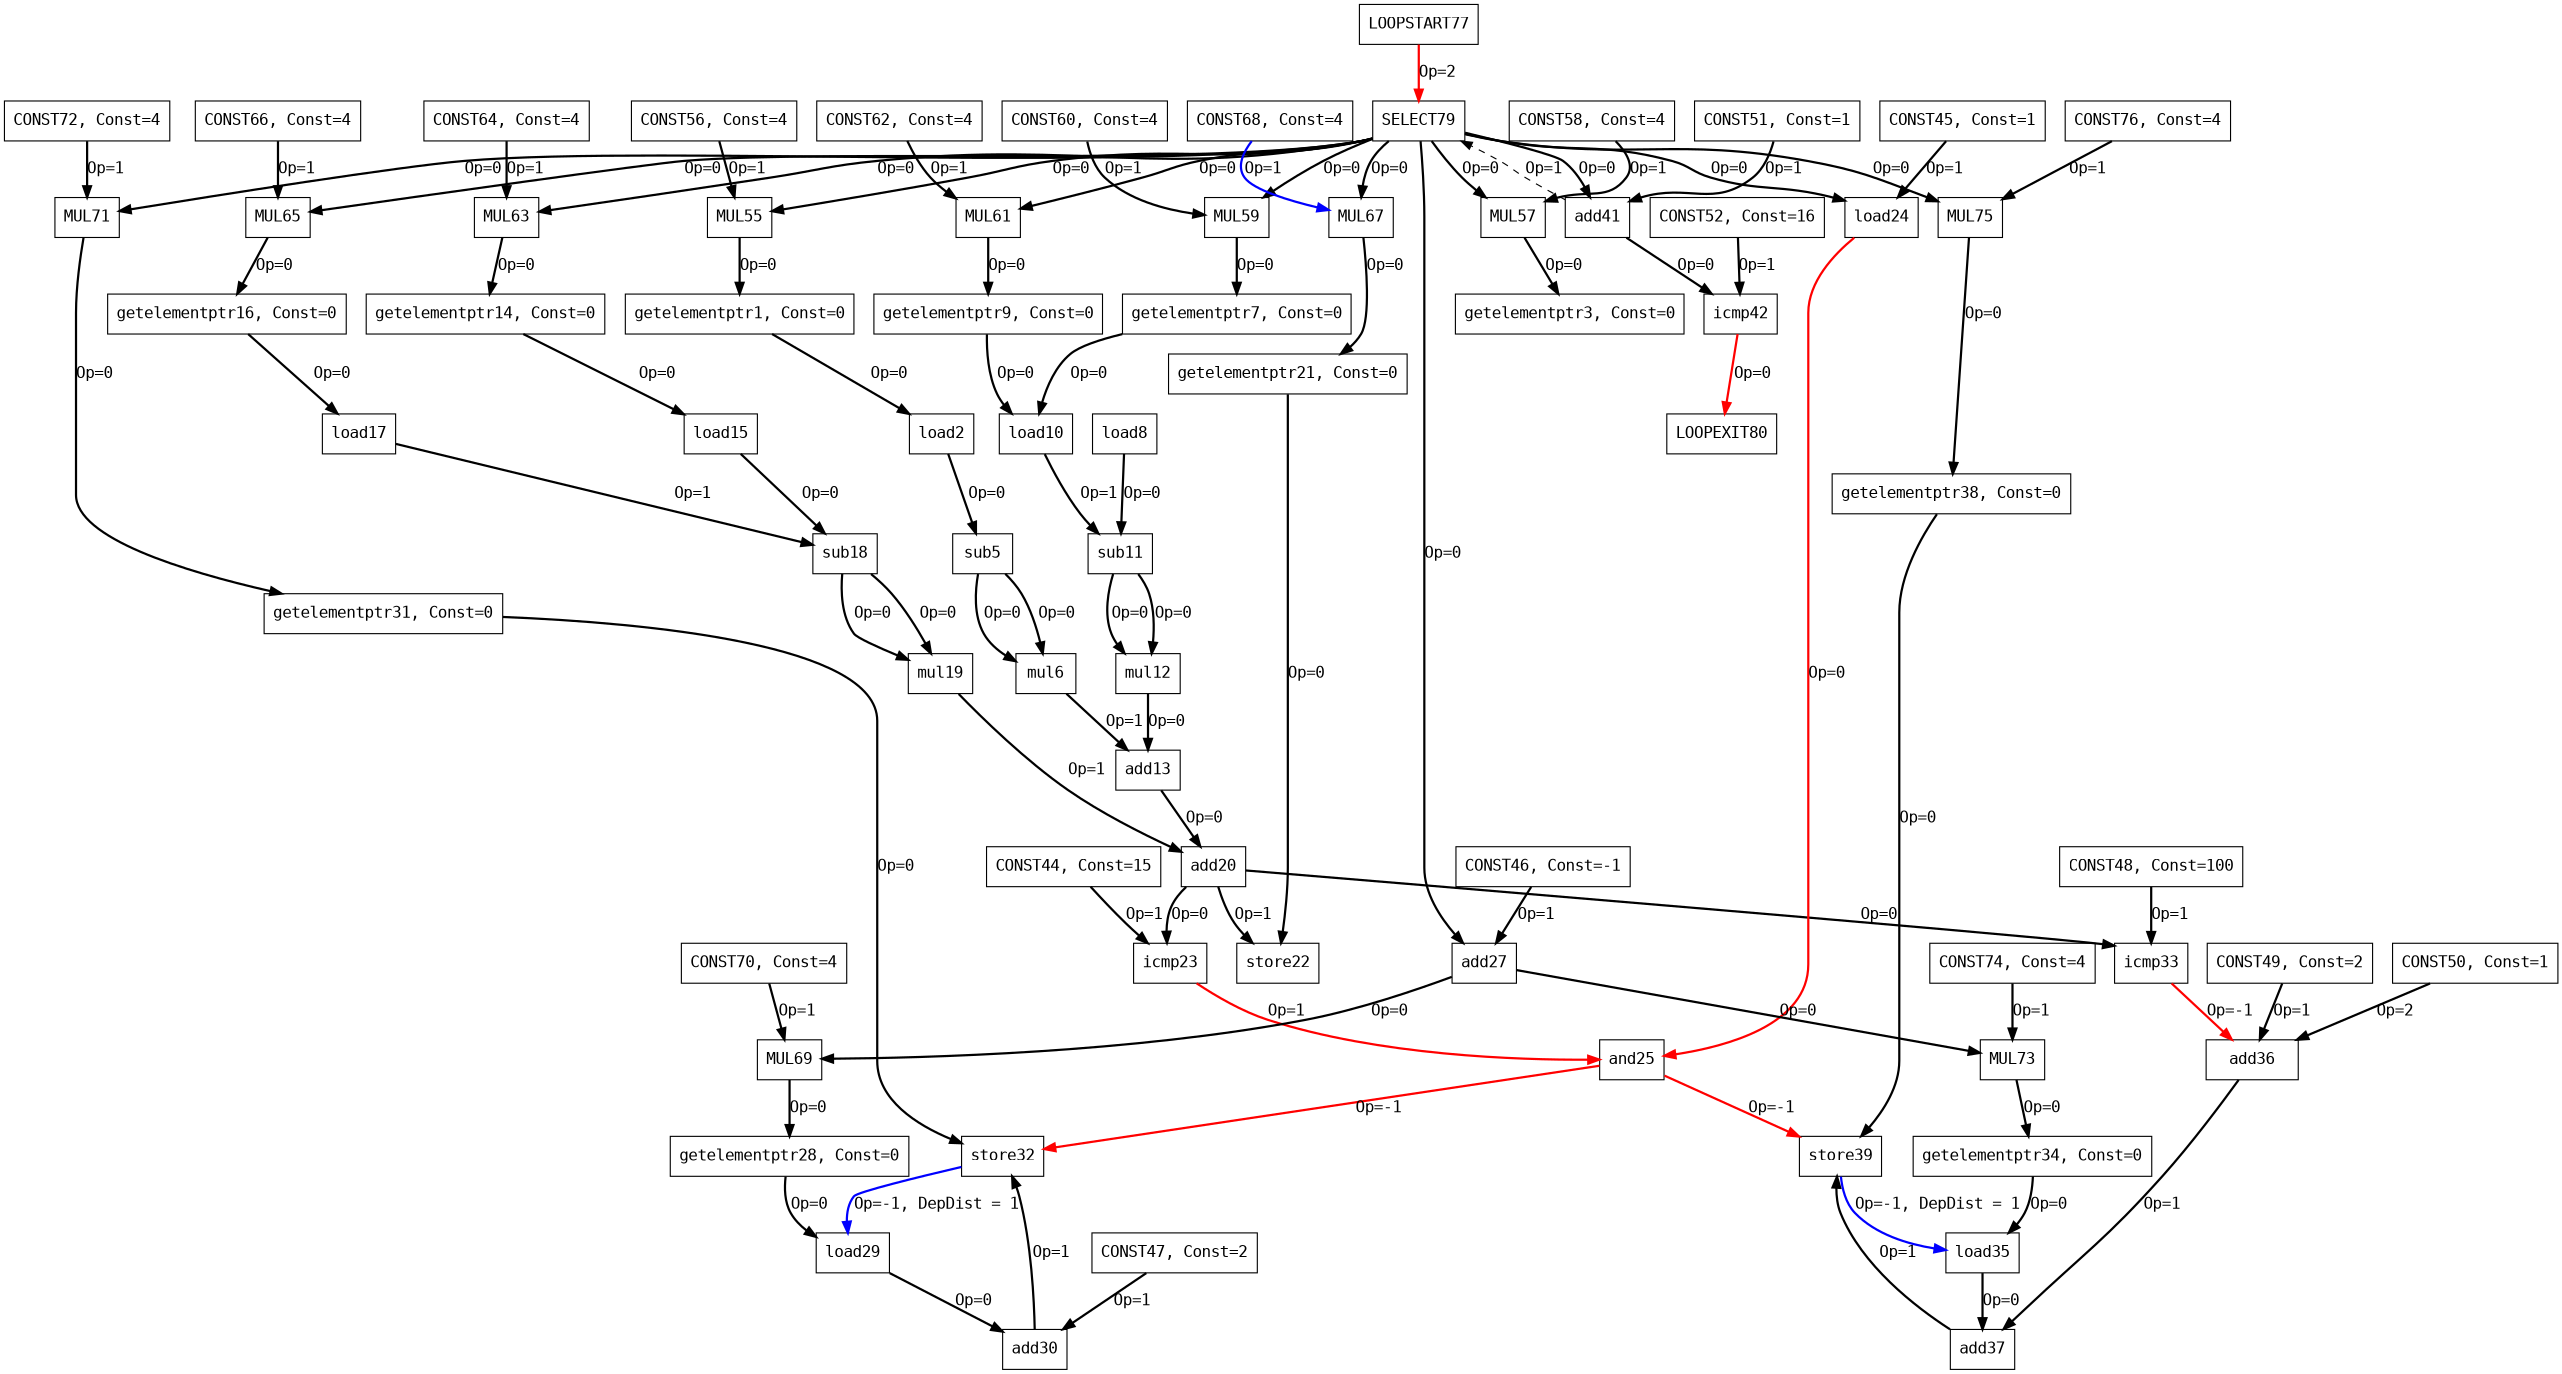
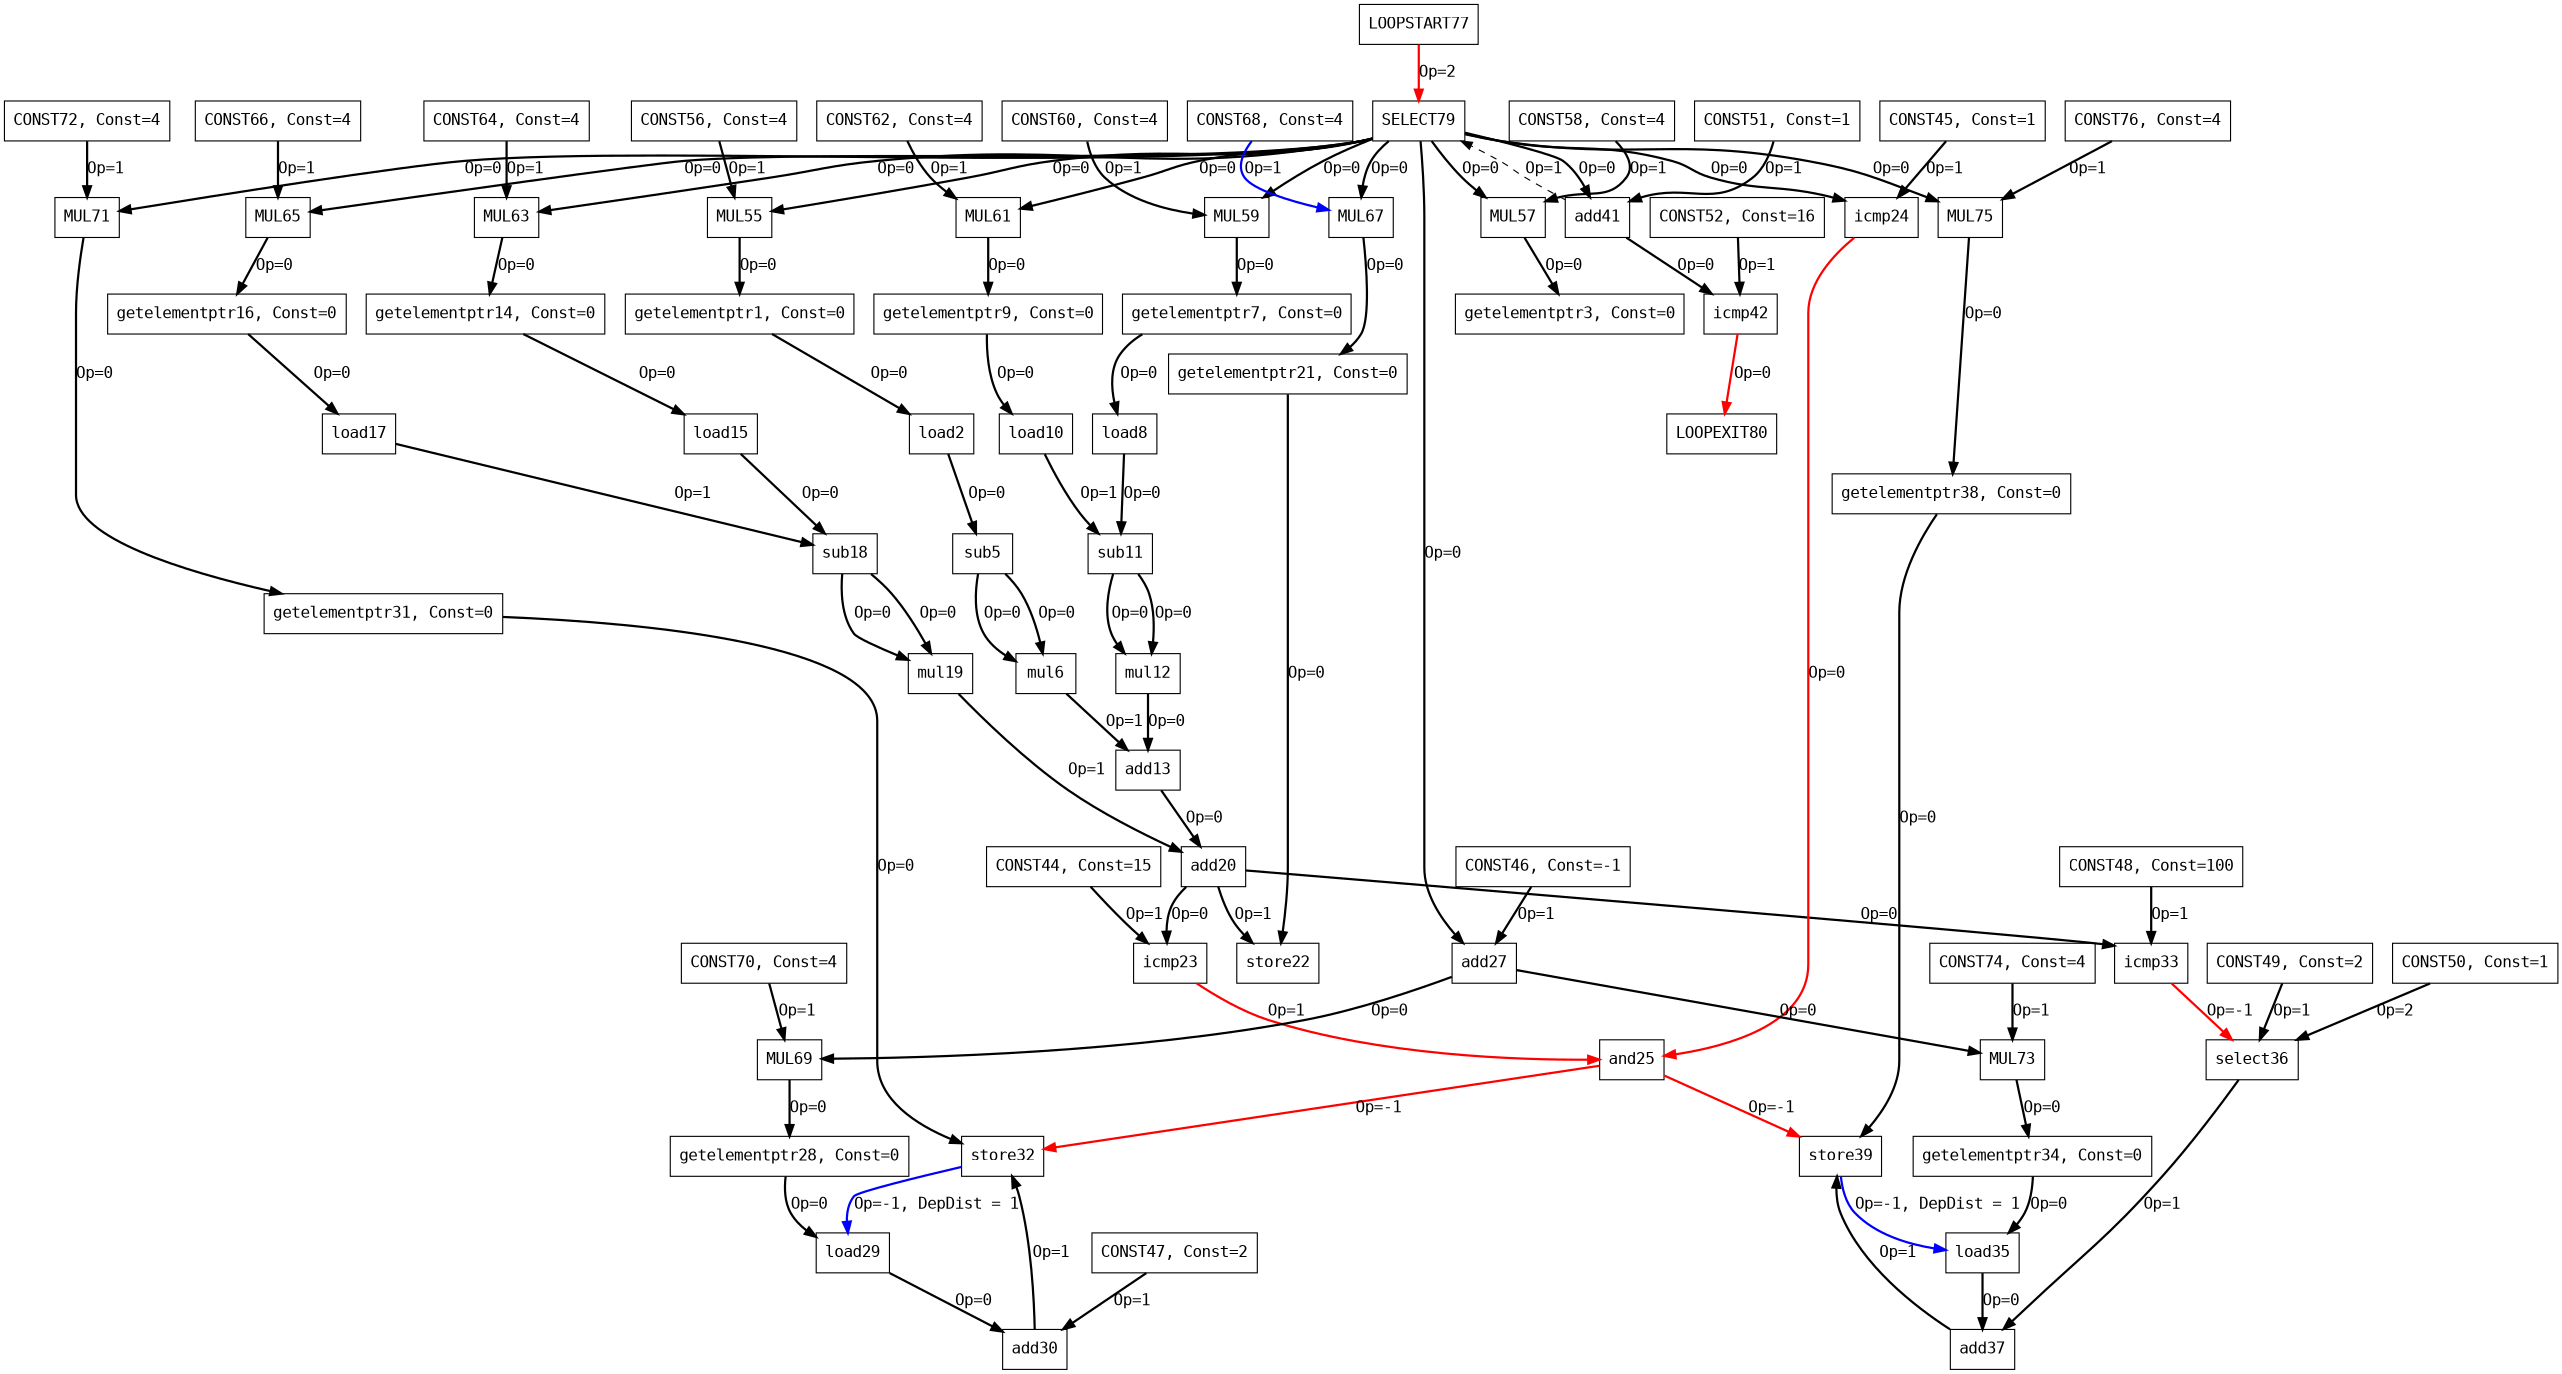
node "load24": label "load24" -> "icmp24"
edge "getelementptr7, Const=0" -> "load10": now "getelementptr7, Const=0" -> "load8"
node "add36": label "add36" -> "select36"
